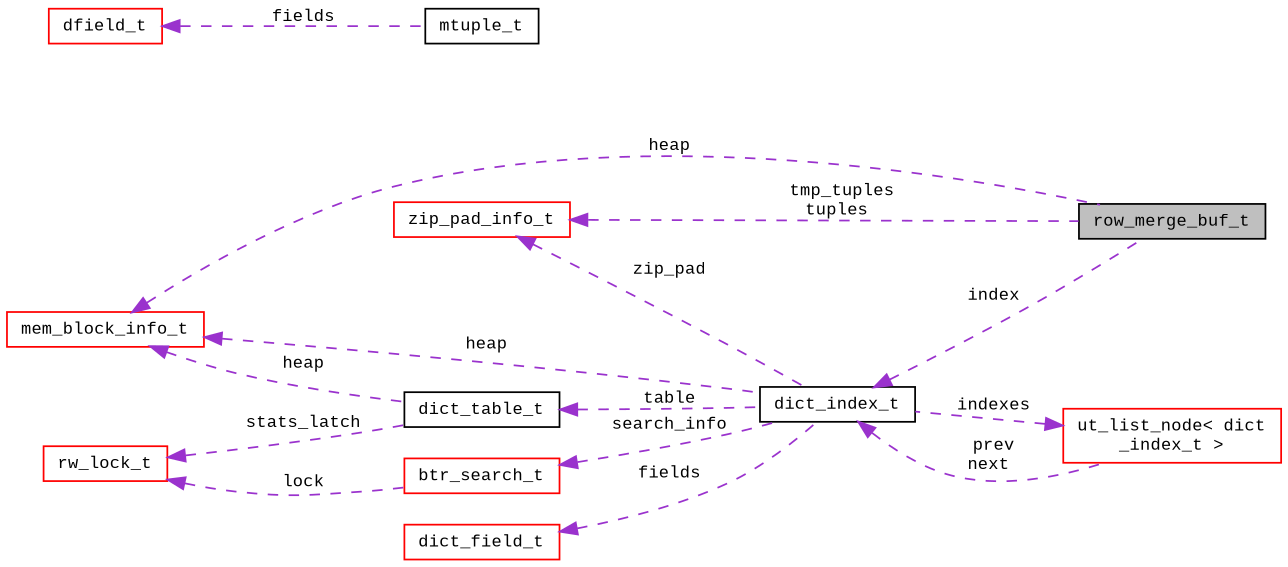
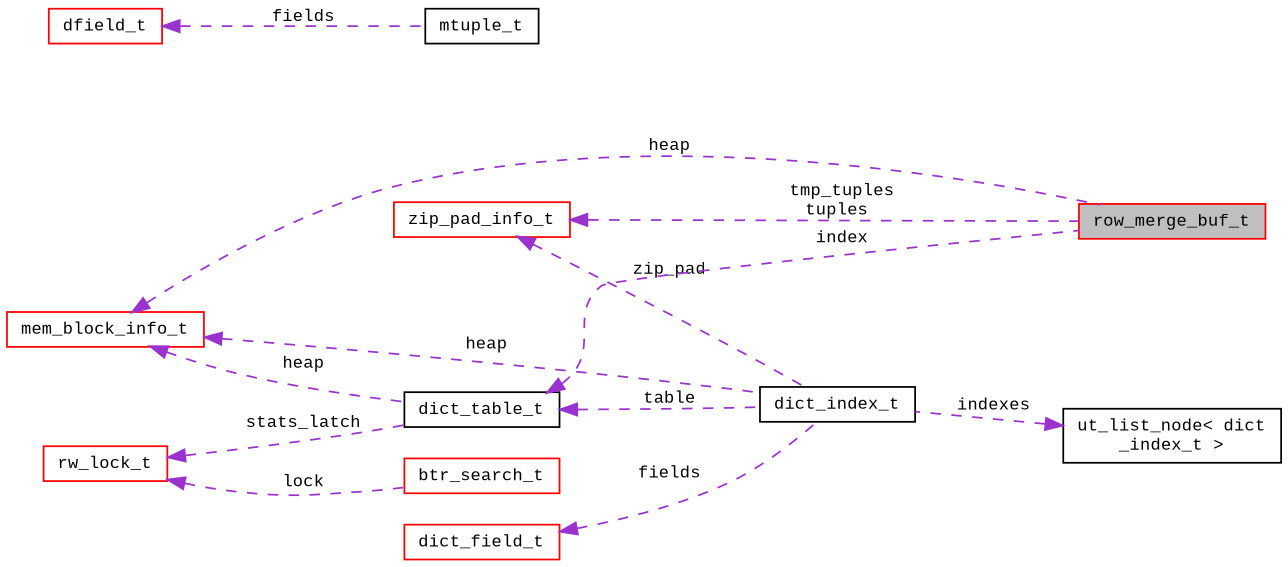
node "row_merge_buf_t": color black -> red
edge "row_merge_buf_t" -> "dict_index_t": now "row_merge_buf_t" -> "dict_table_t"
node "ut_list_node< dict _index_t >": color red -> black
edge "dict_index_t" -> "btr_search_t": removed, label "search_info"
edge "ut_list_node< dict _index_t >" -> "dict_index_t": removed, label "prev next"
